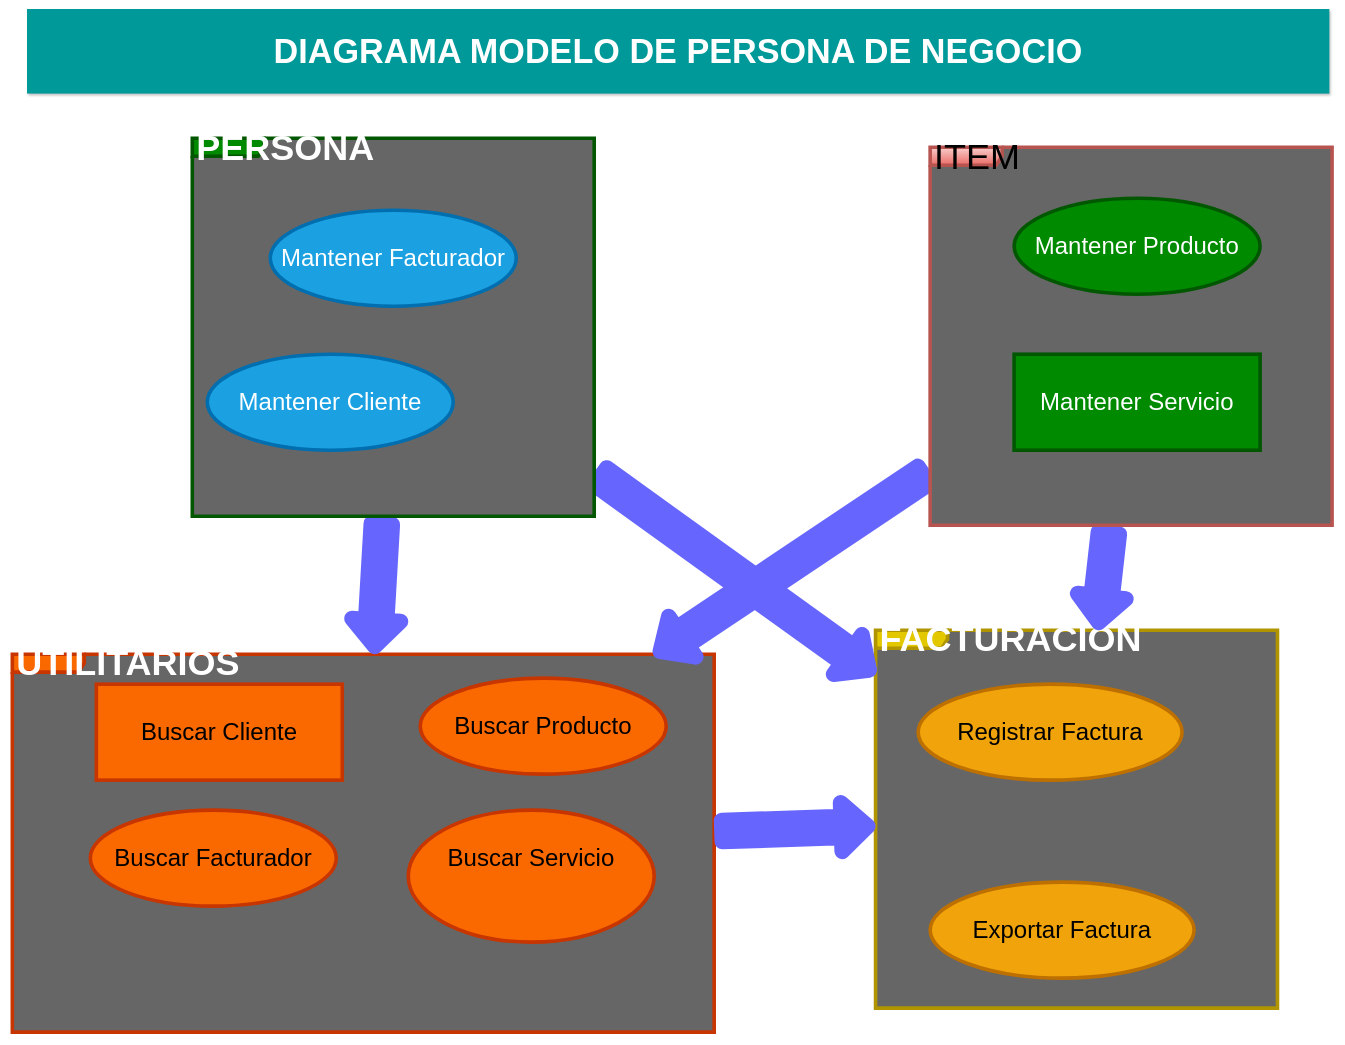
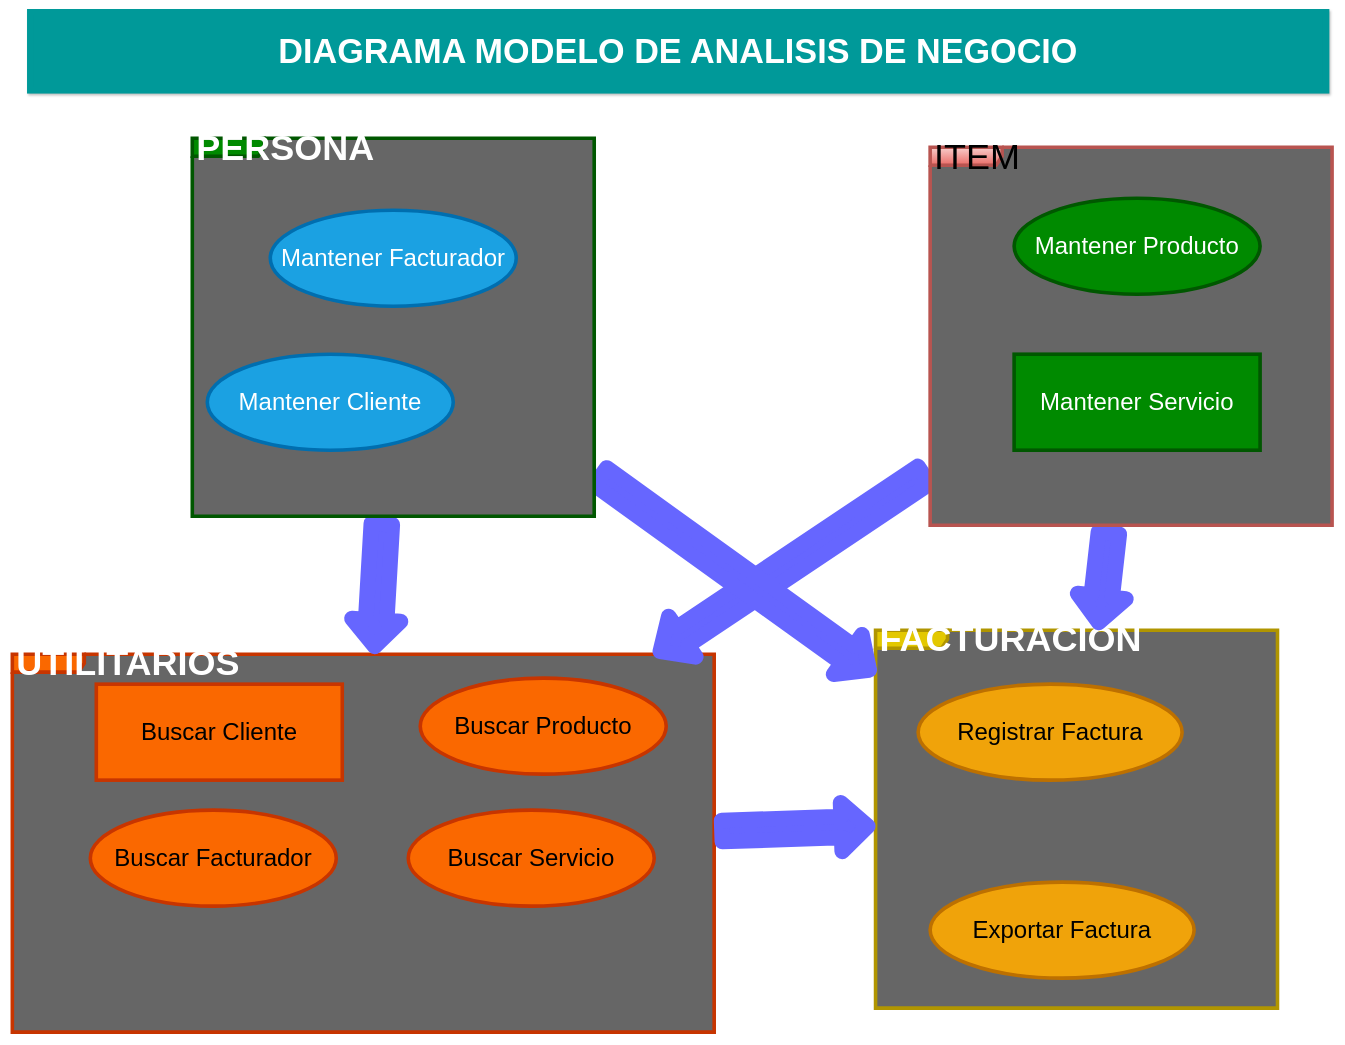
node "DIAGRAMA MODELO DE PERSONA DE NEGOCIO": label "DIAGRAMA MODELO DE PERSONA DE NEGOCIO" -> "DIAGRAMA MODELO DE ANALISIS DE NEGOCIO"
node "Buscar Servicio": size 246x132 -> 246x96
